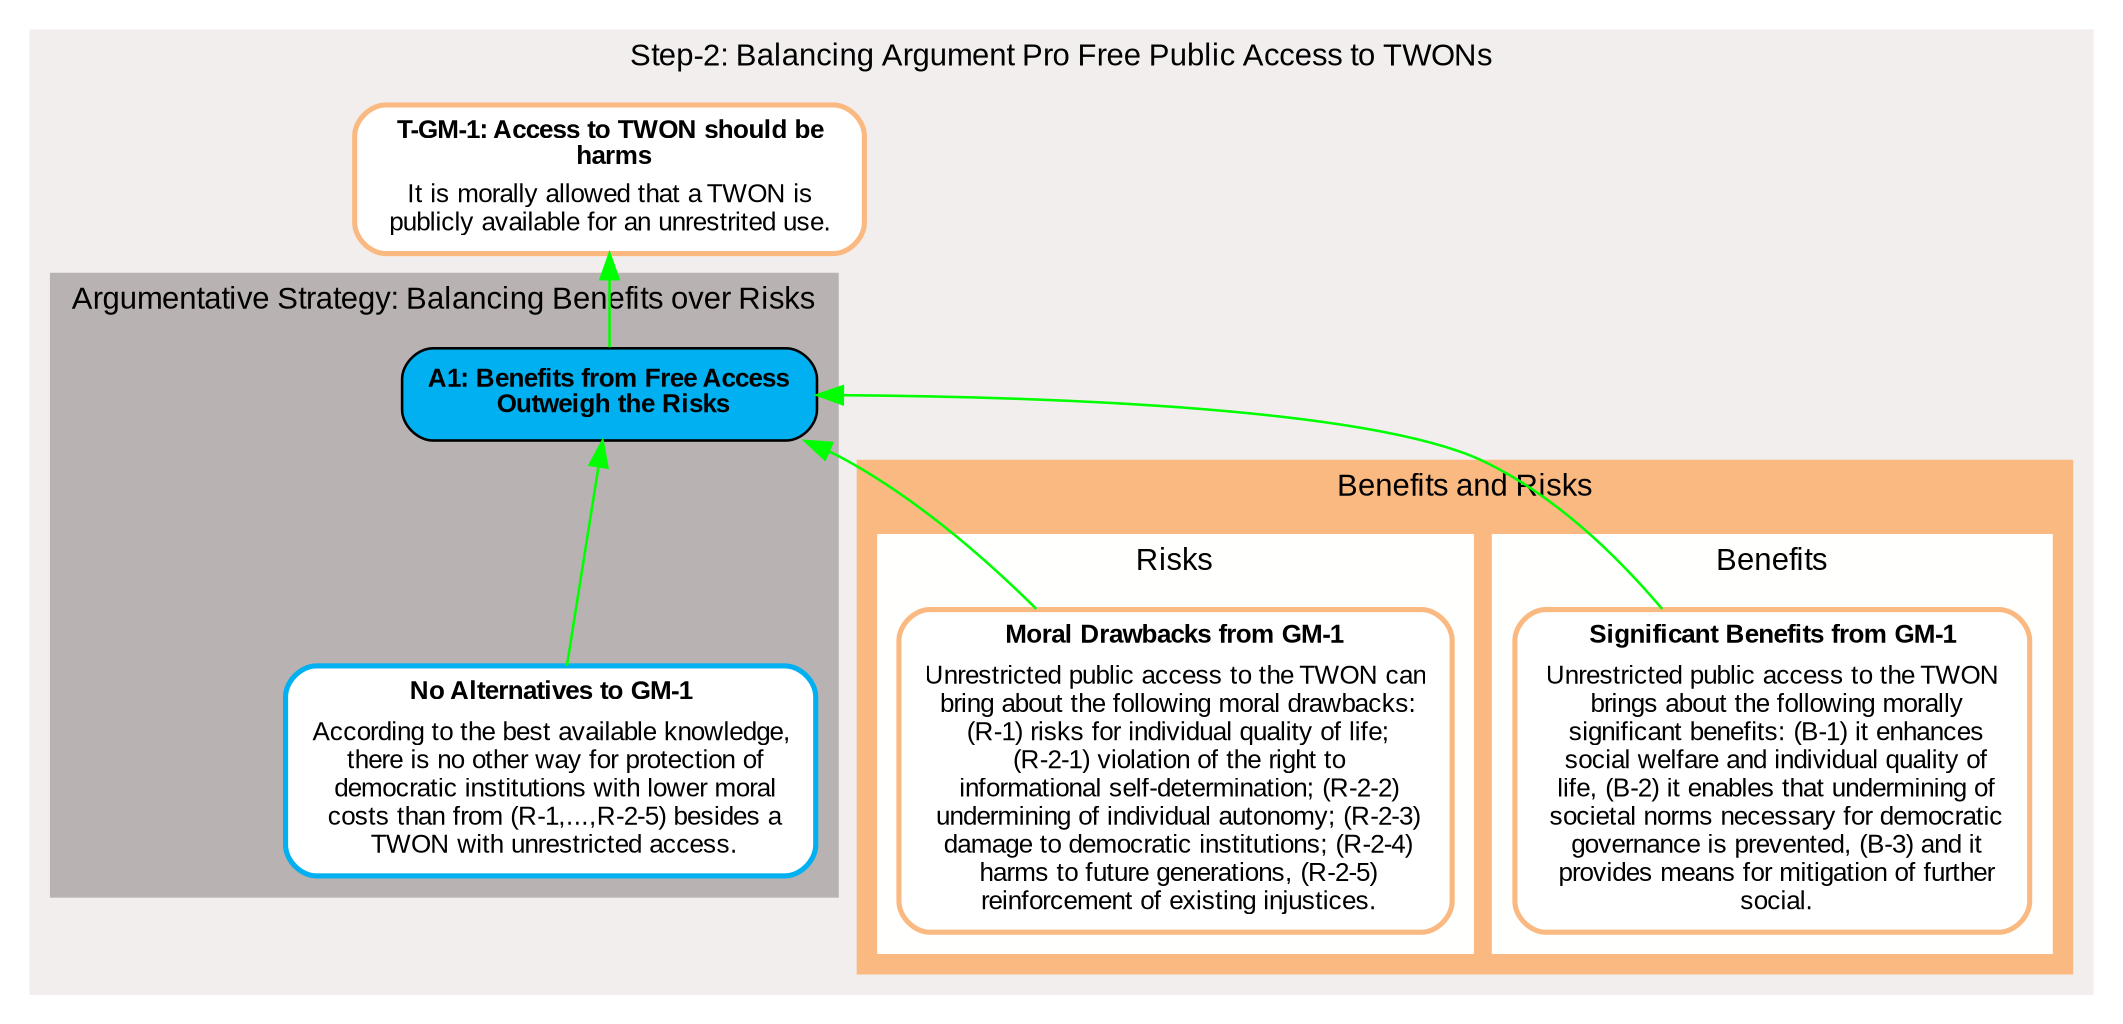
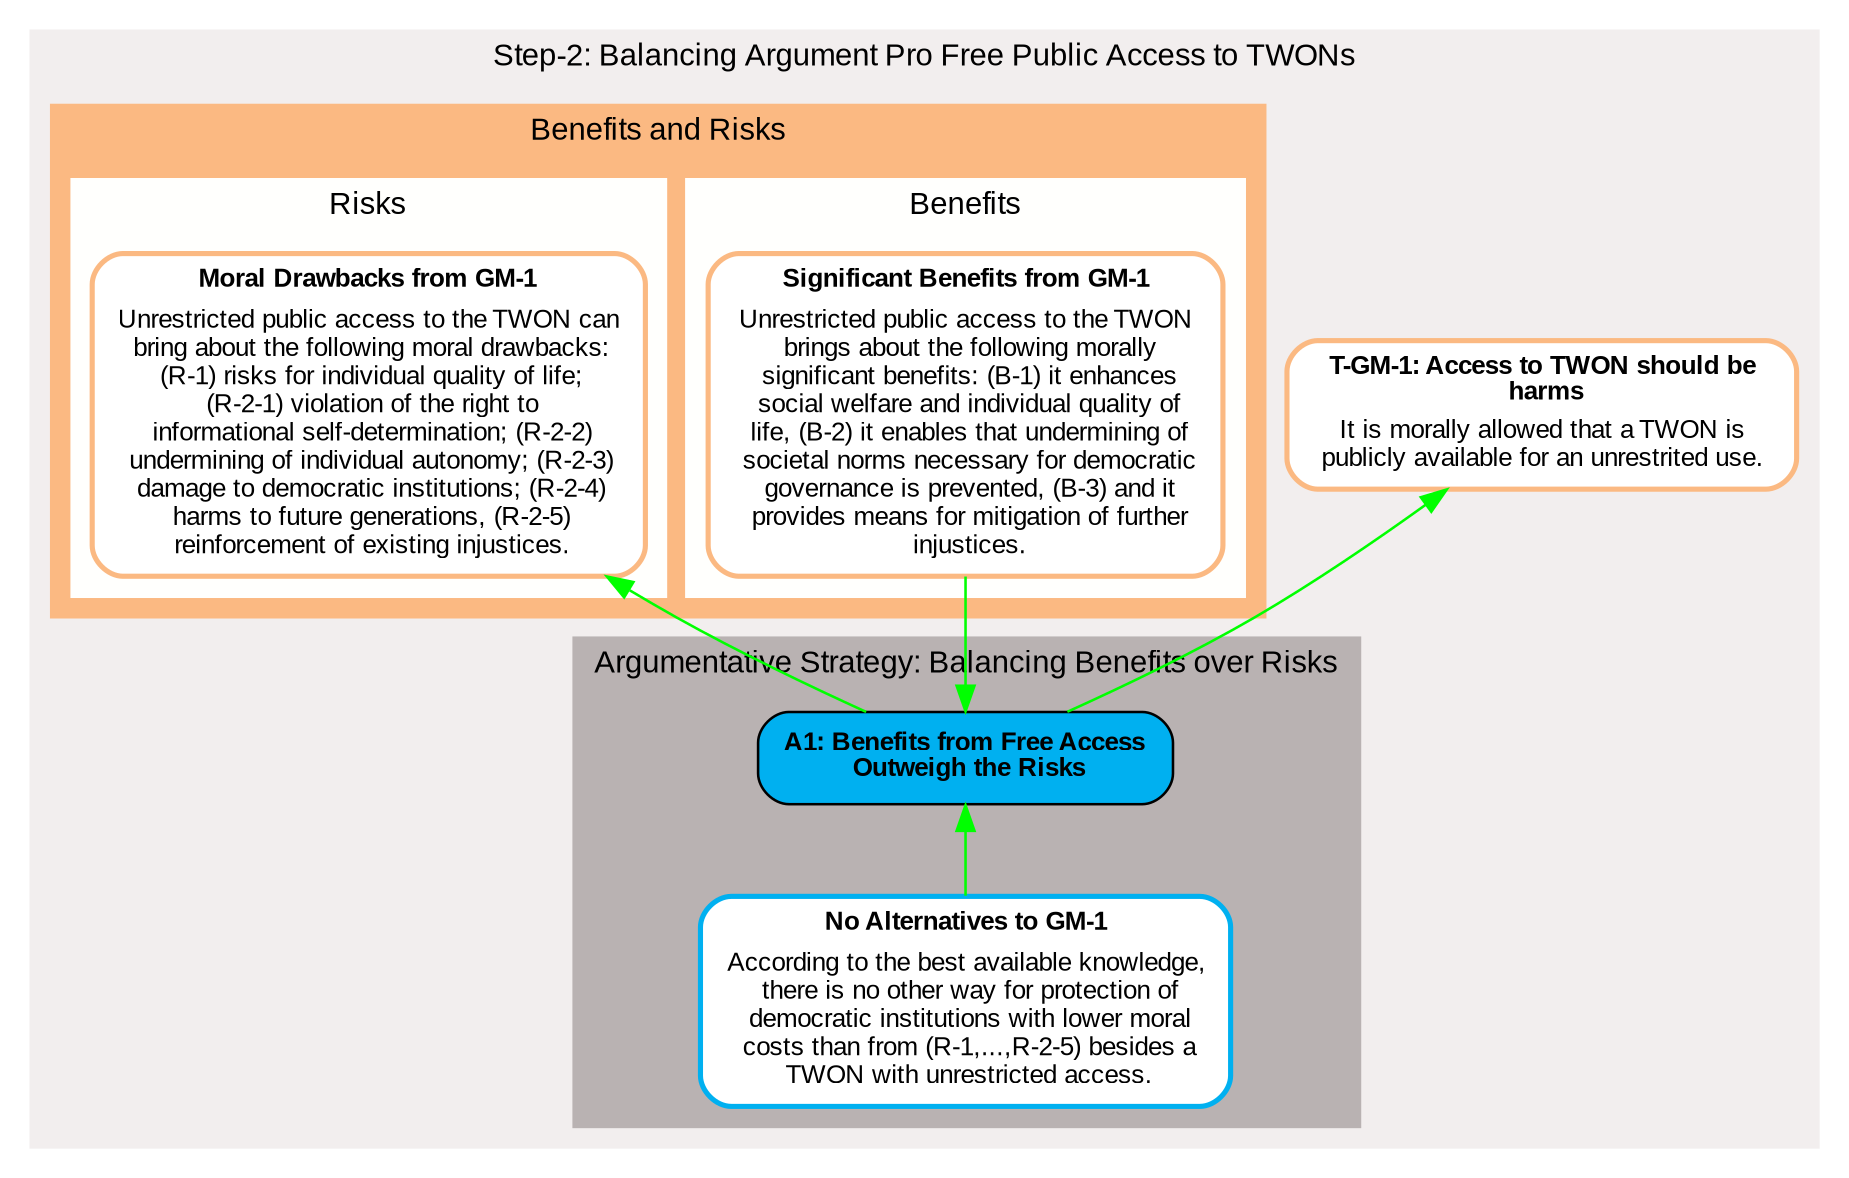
edge "Moral Drawbacks from GM-1" -> "A1: Benefits from Free Access": reversed
node "Significant Benefits from GM-1": text "social." -> "injustices."
